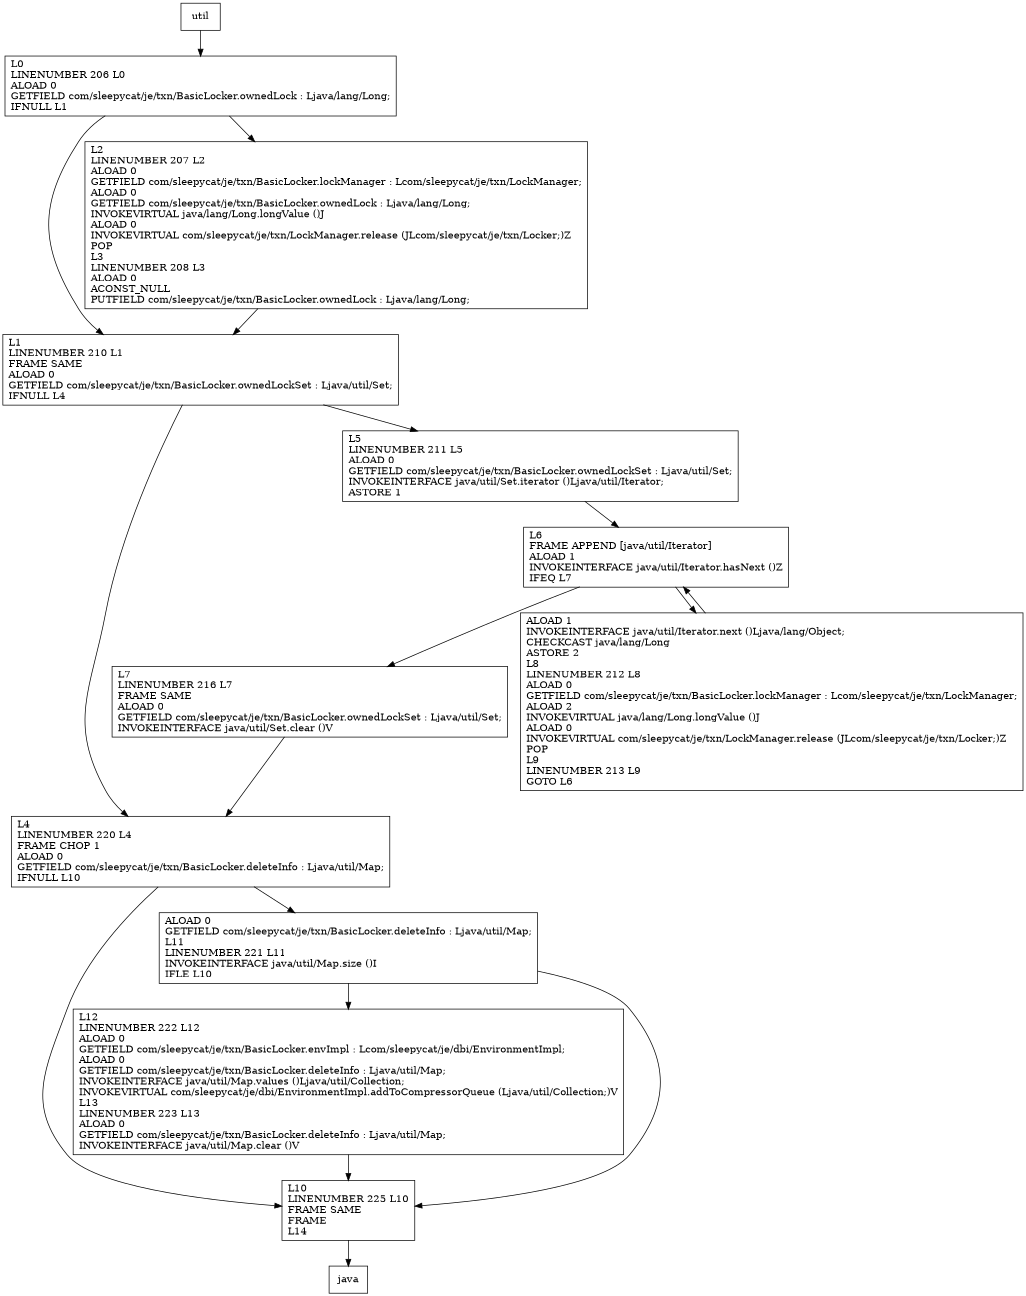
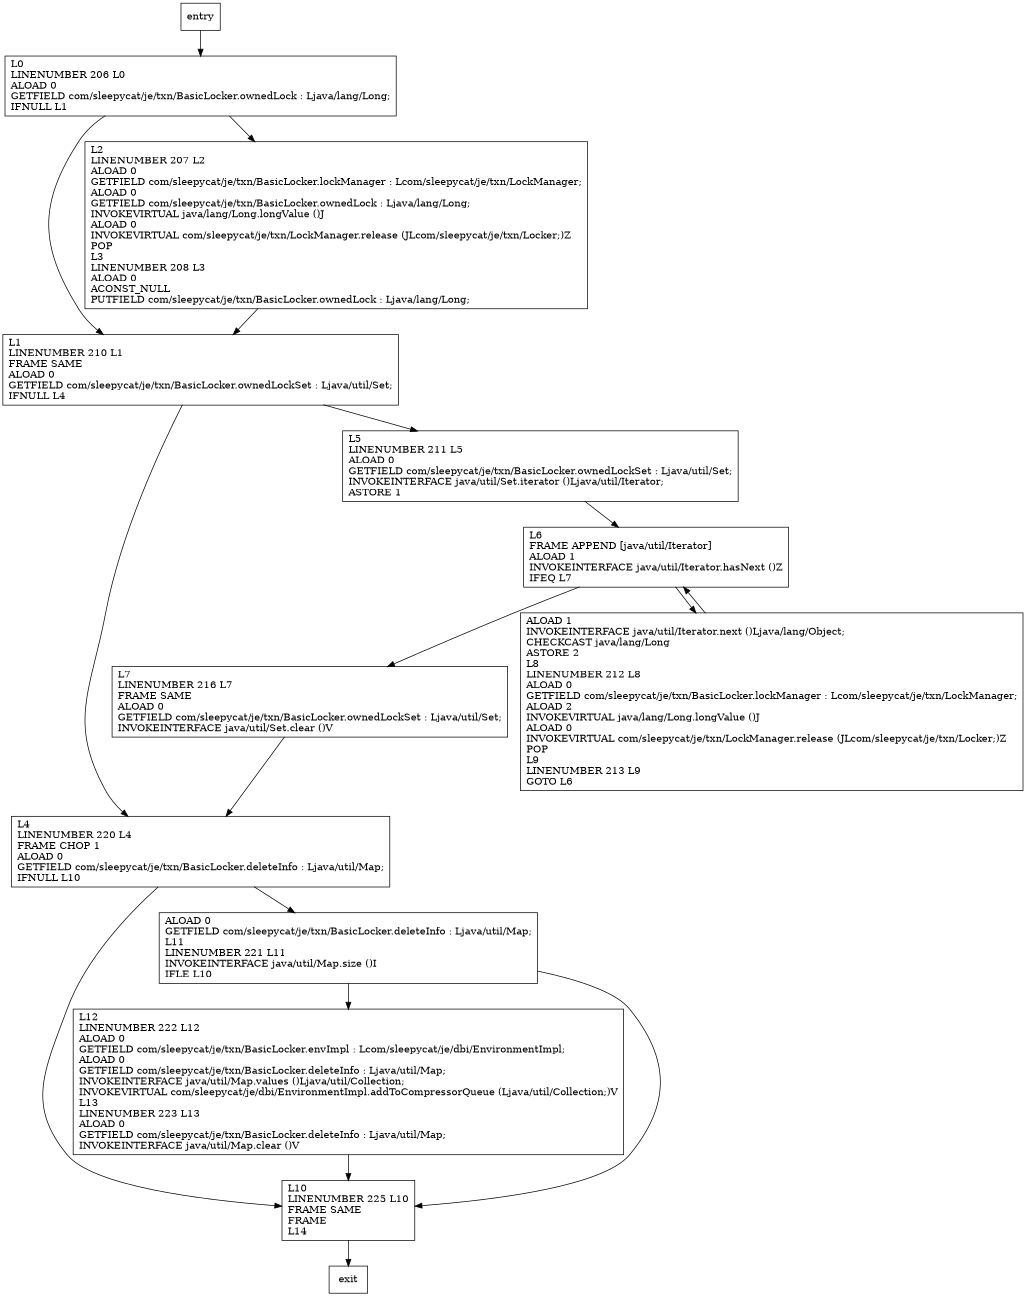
node "util": label "util" -> "entry"
node "java": label "java" -> "exit"
